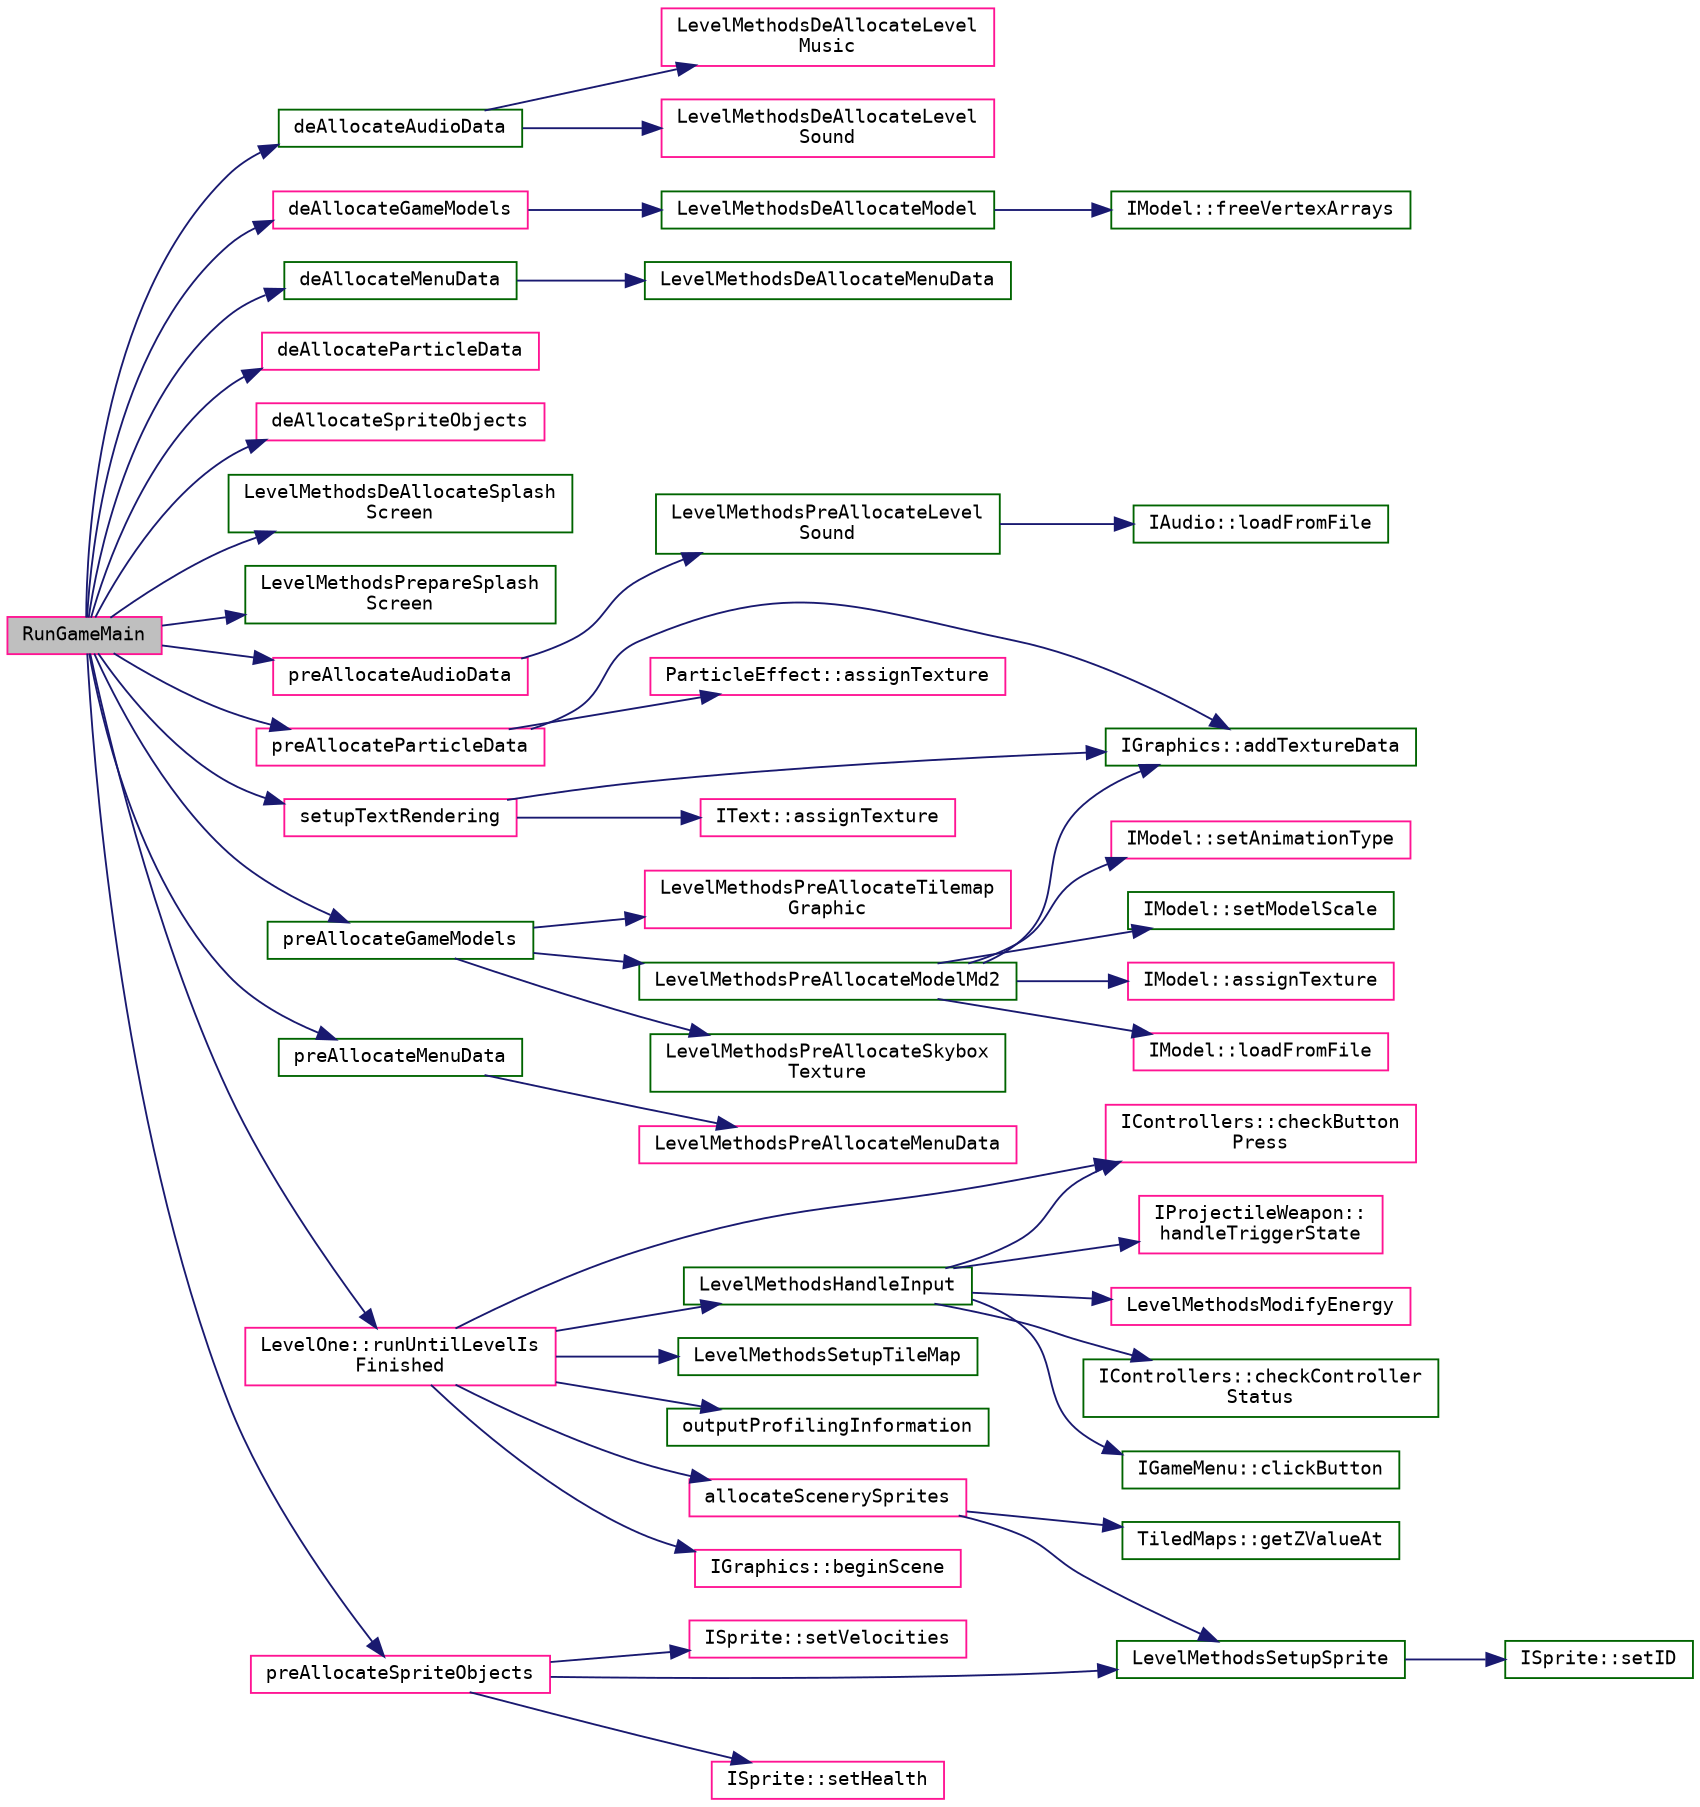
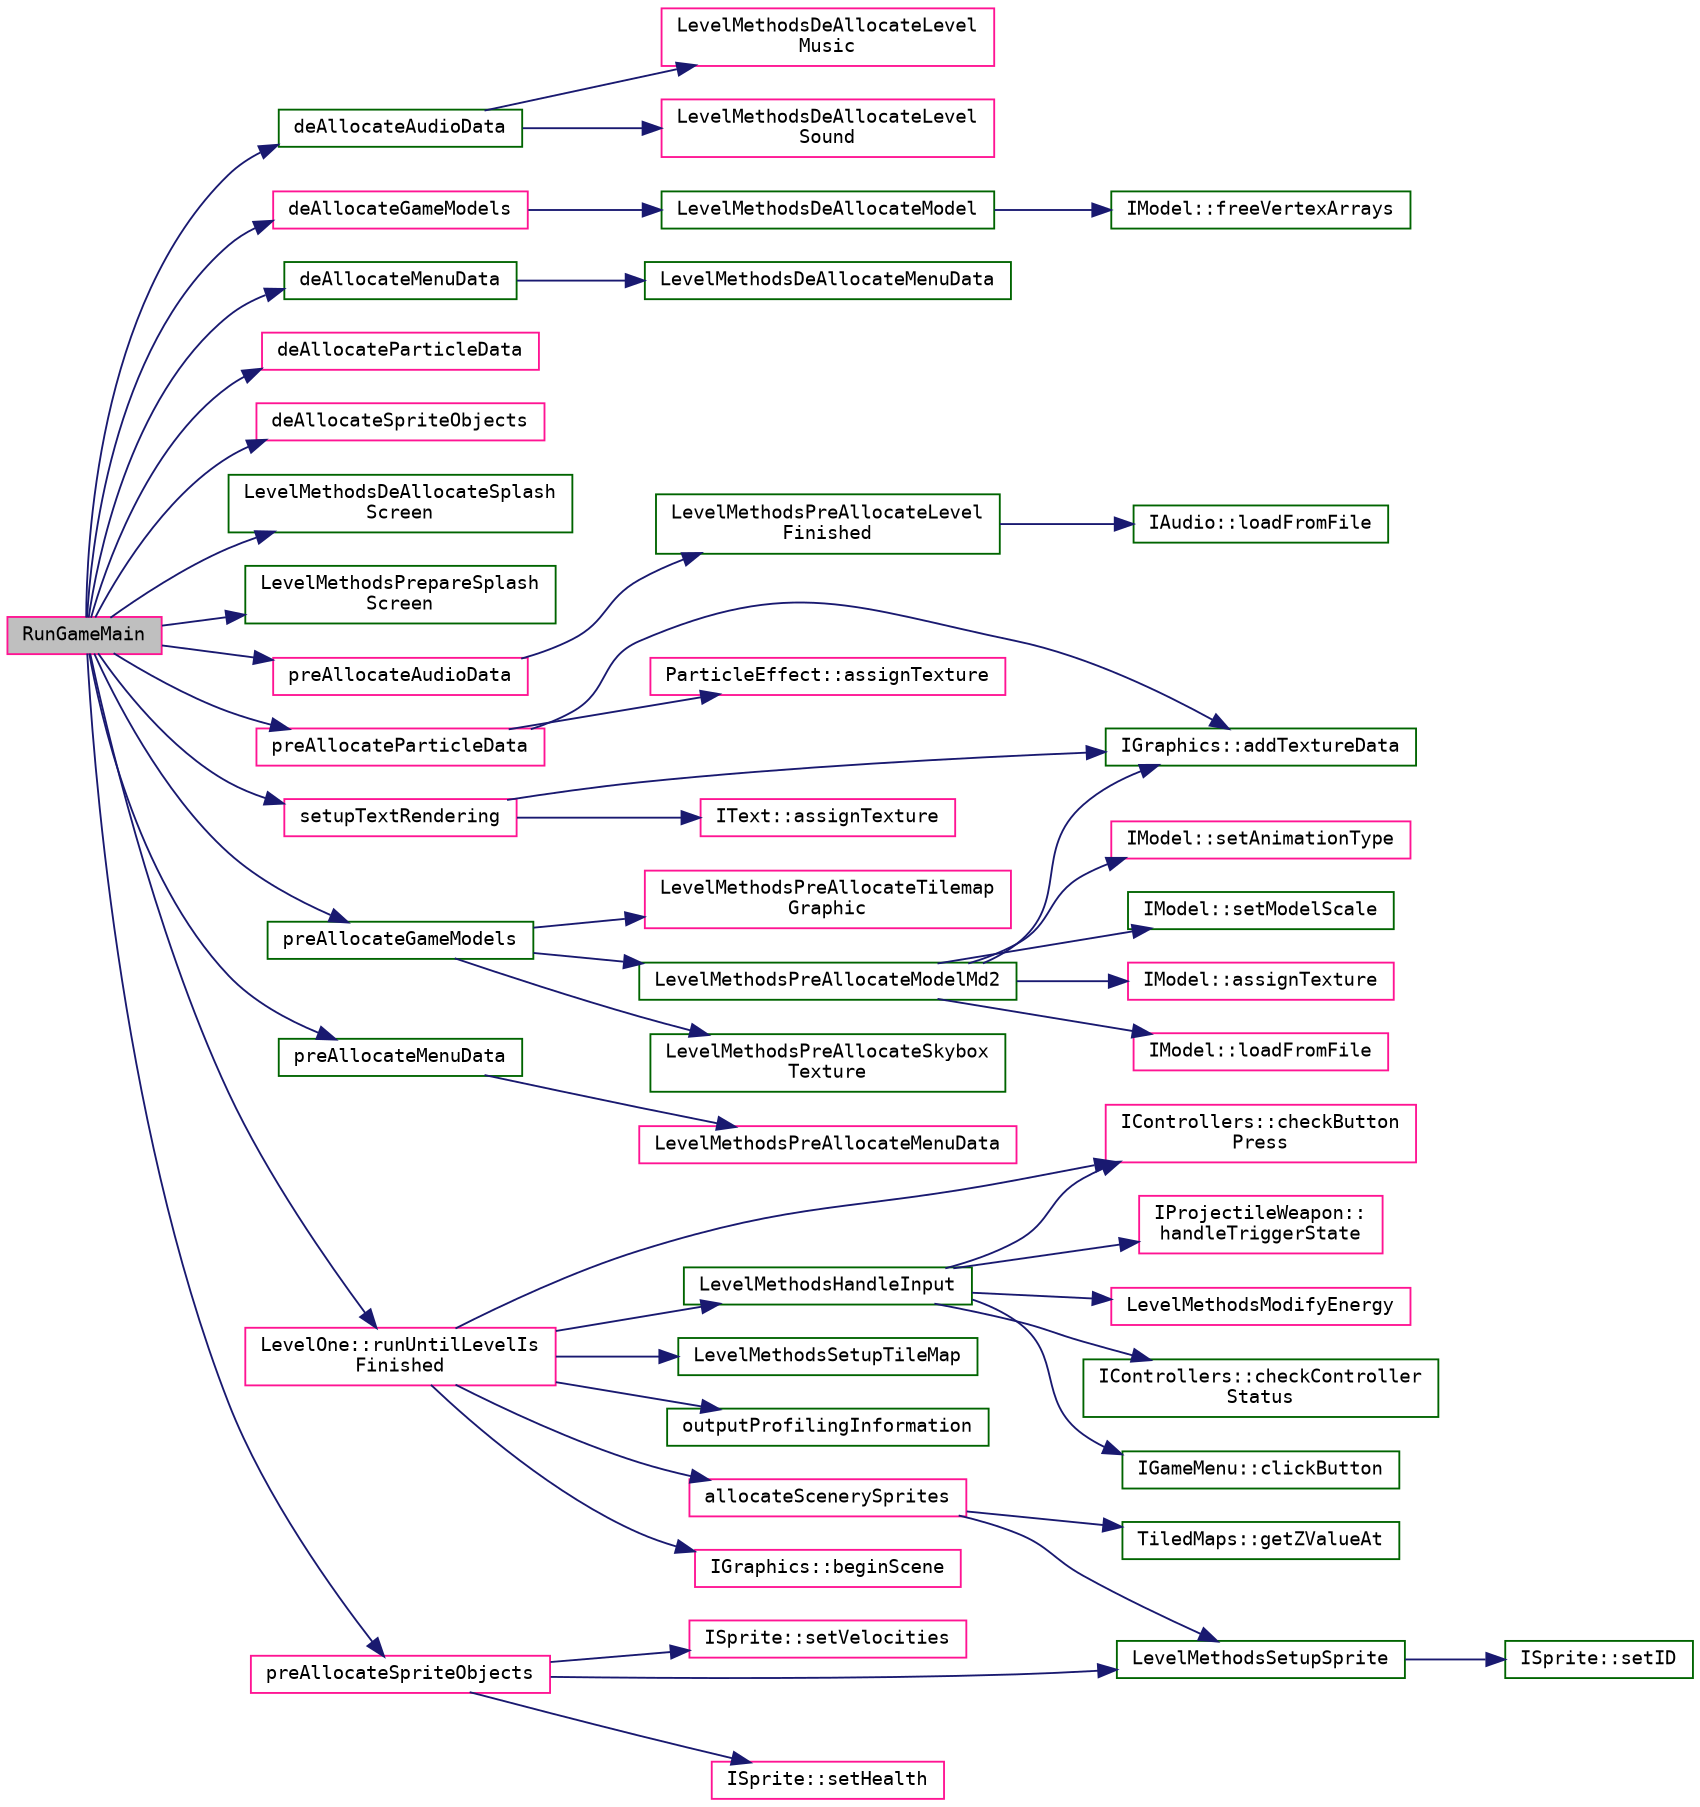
node "LevelMethodsPreAllocateLevel Sound": label "LevelMethodsPreAllocateLevel Sound" -> "LevelMethodsPreAllocateLevel Finished"
